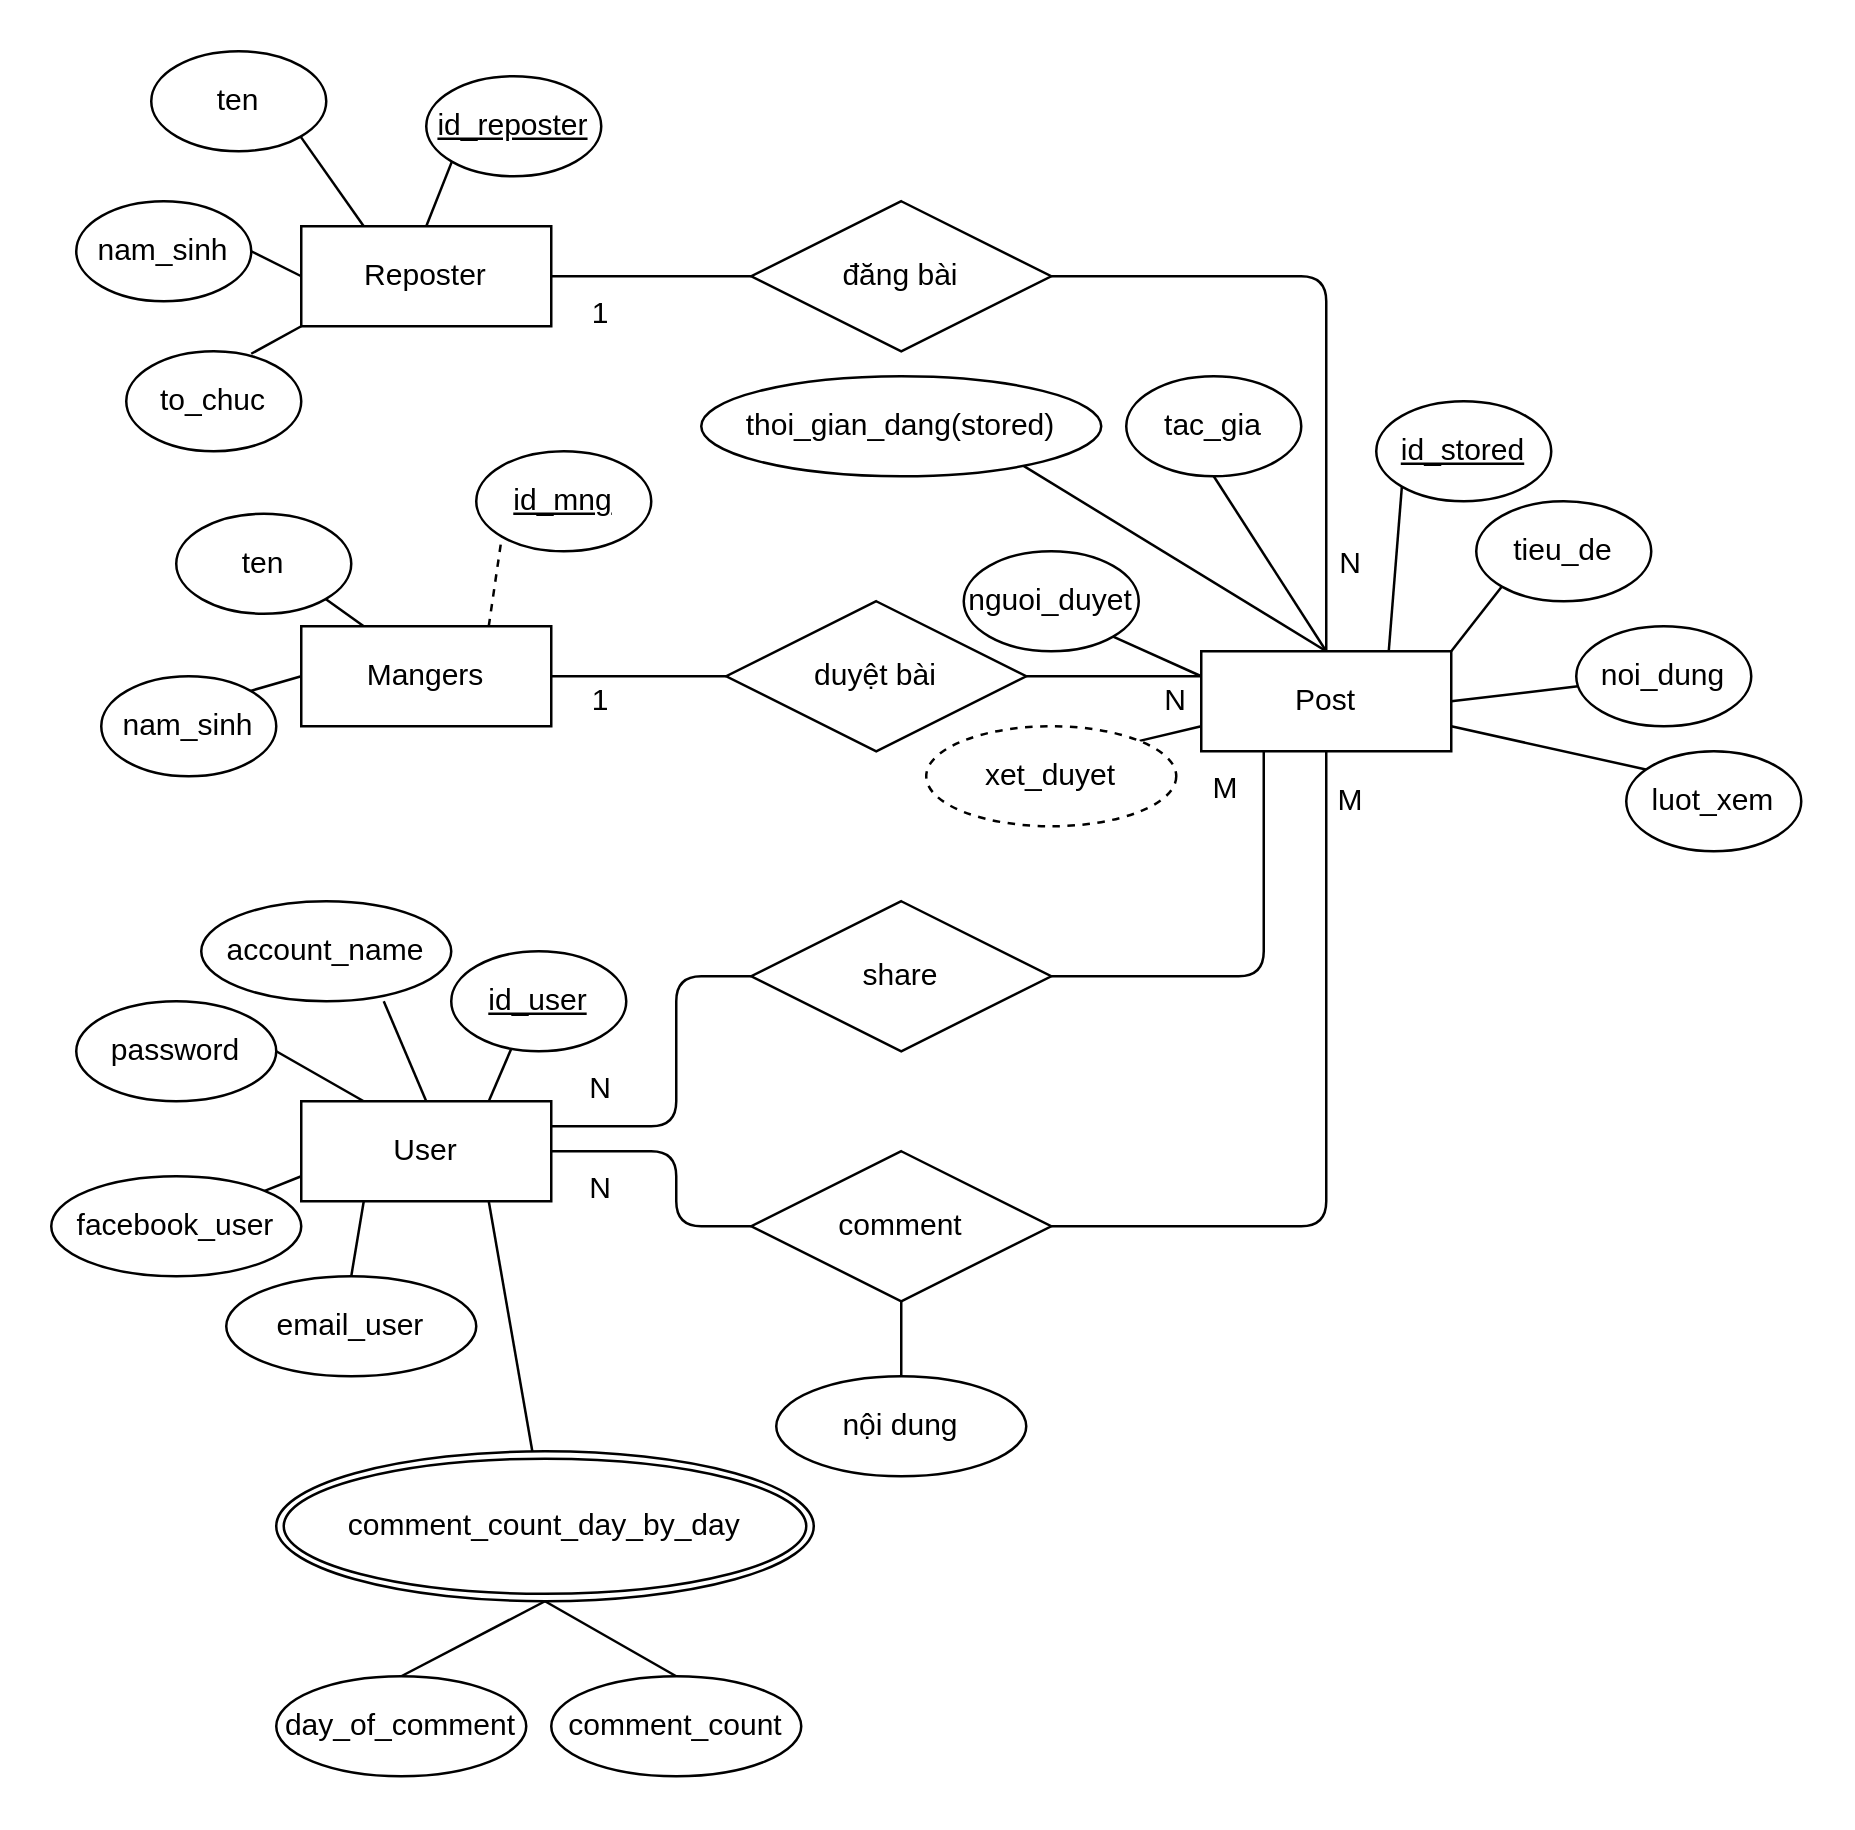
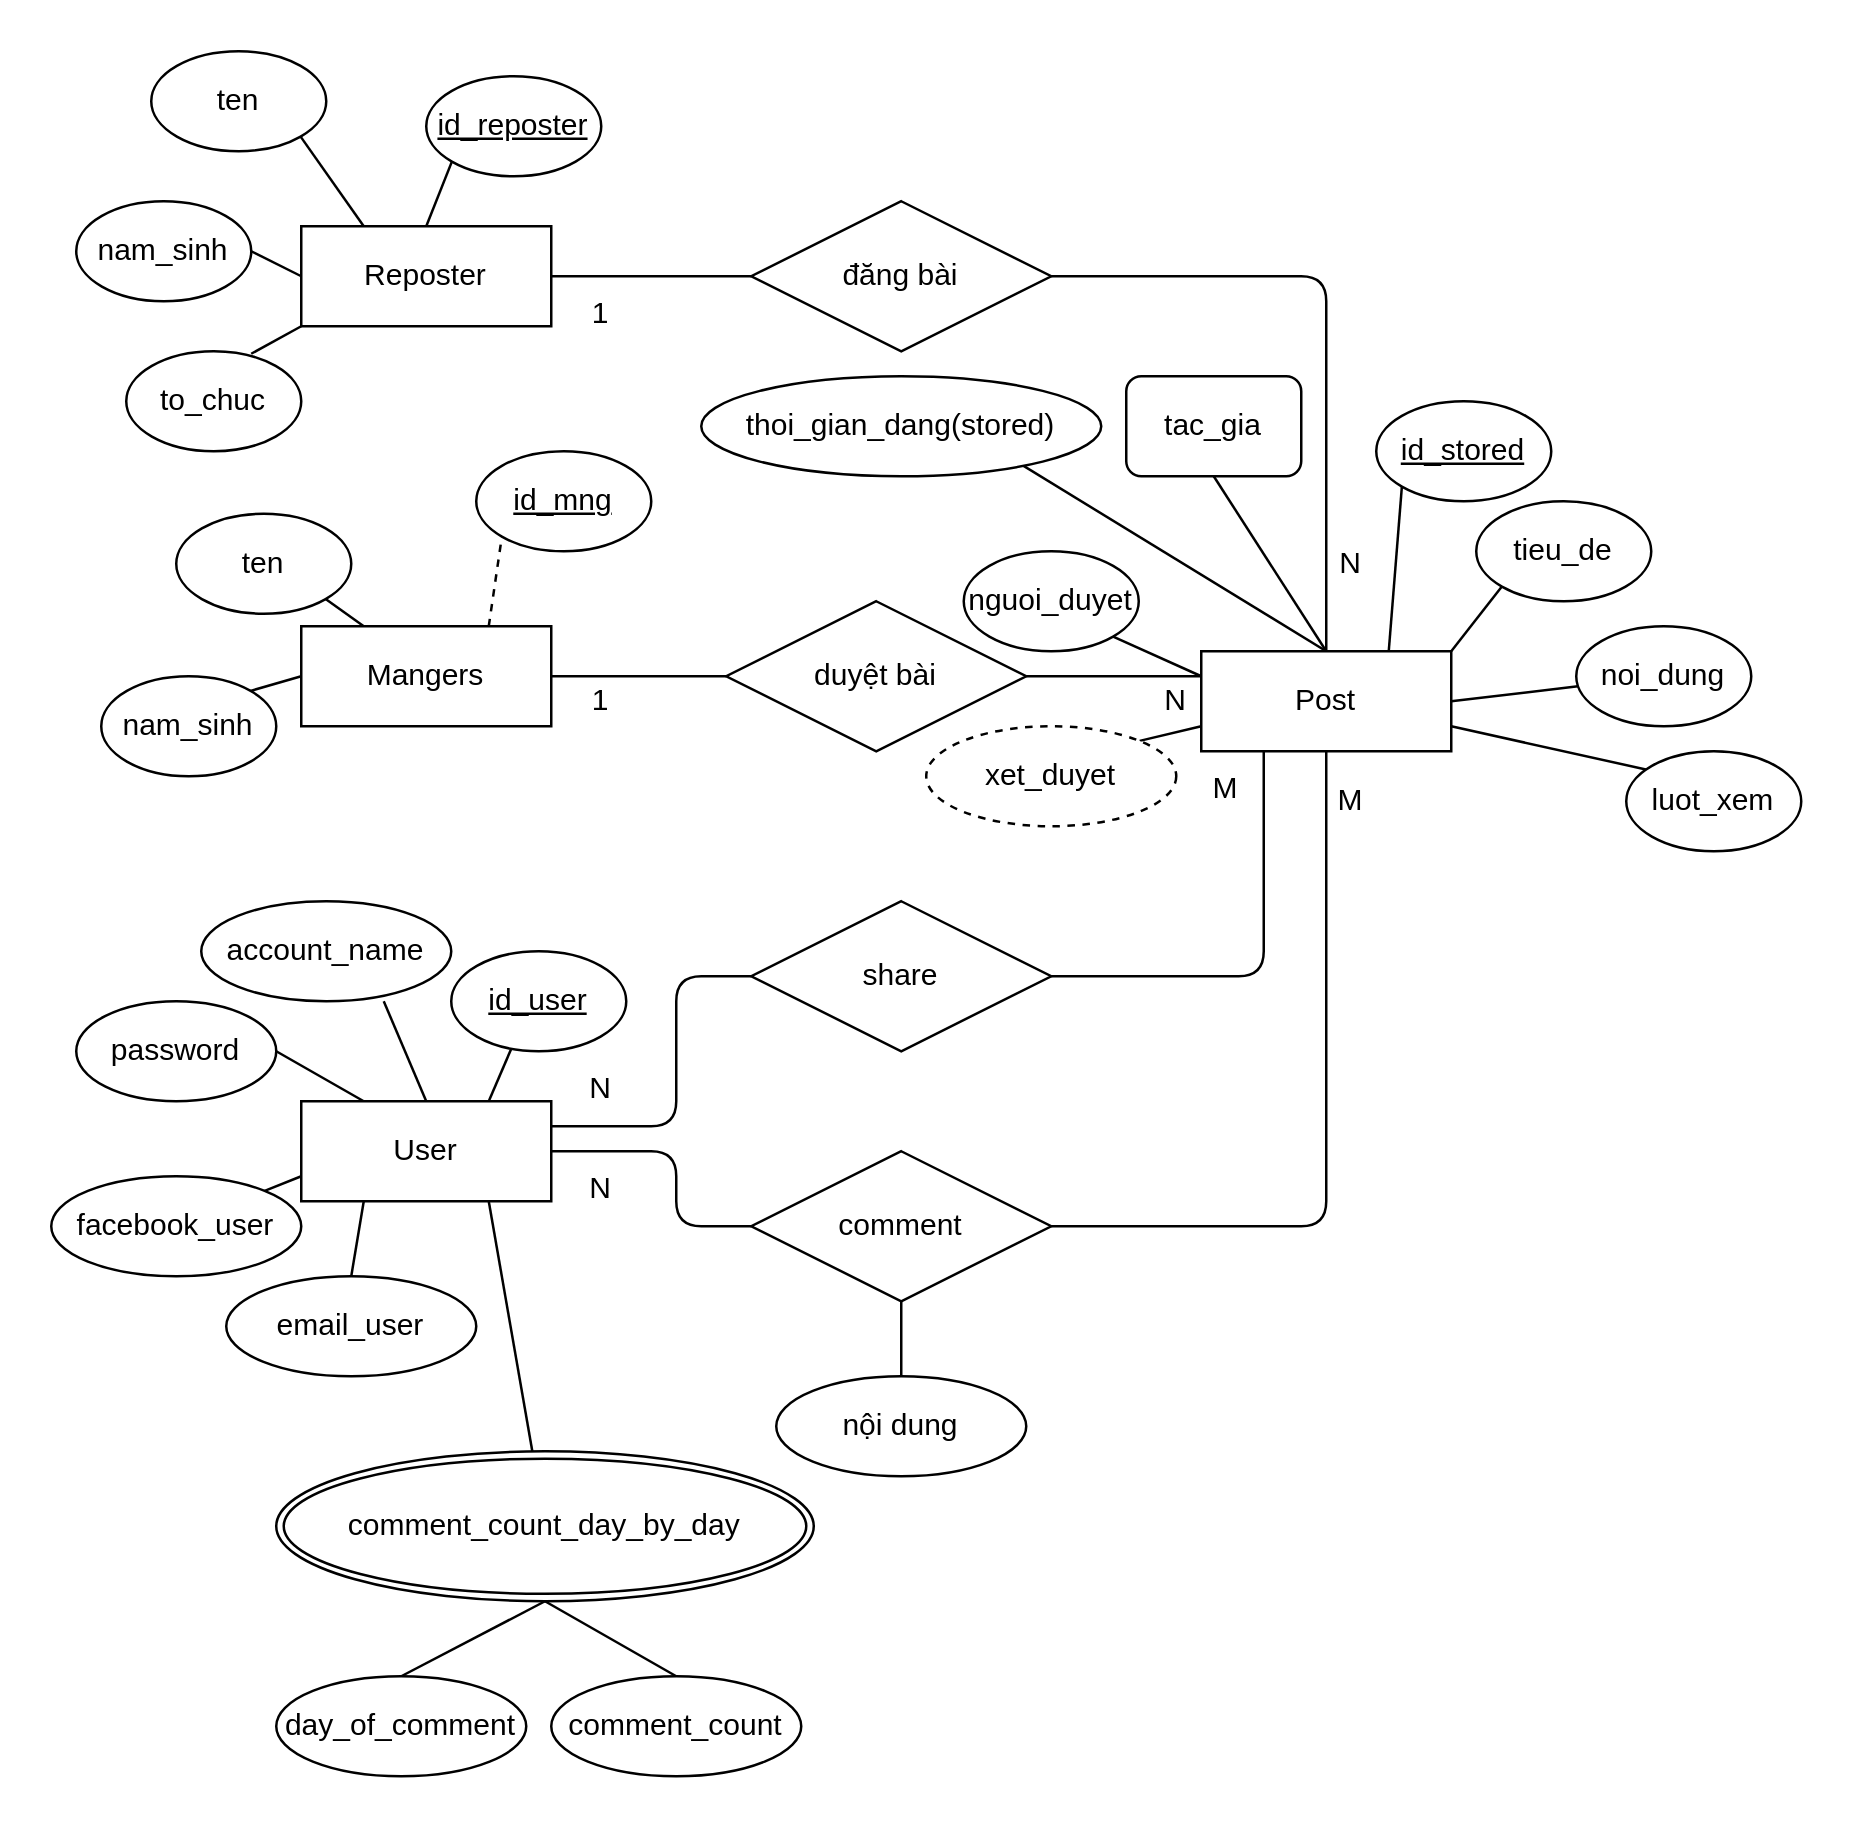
node "tac_gia": shape ellipse -> rounded rectangle
